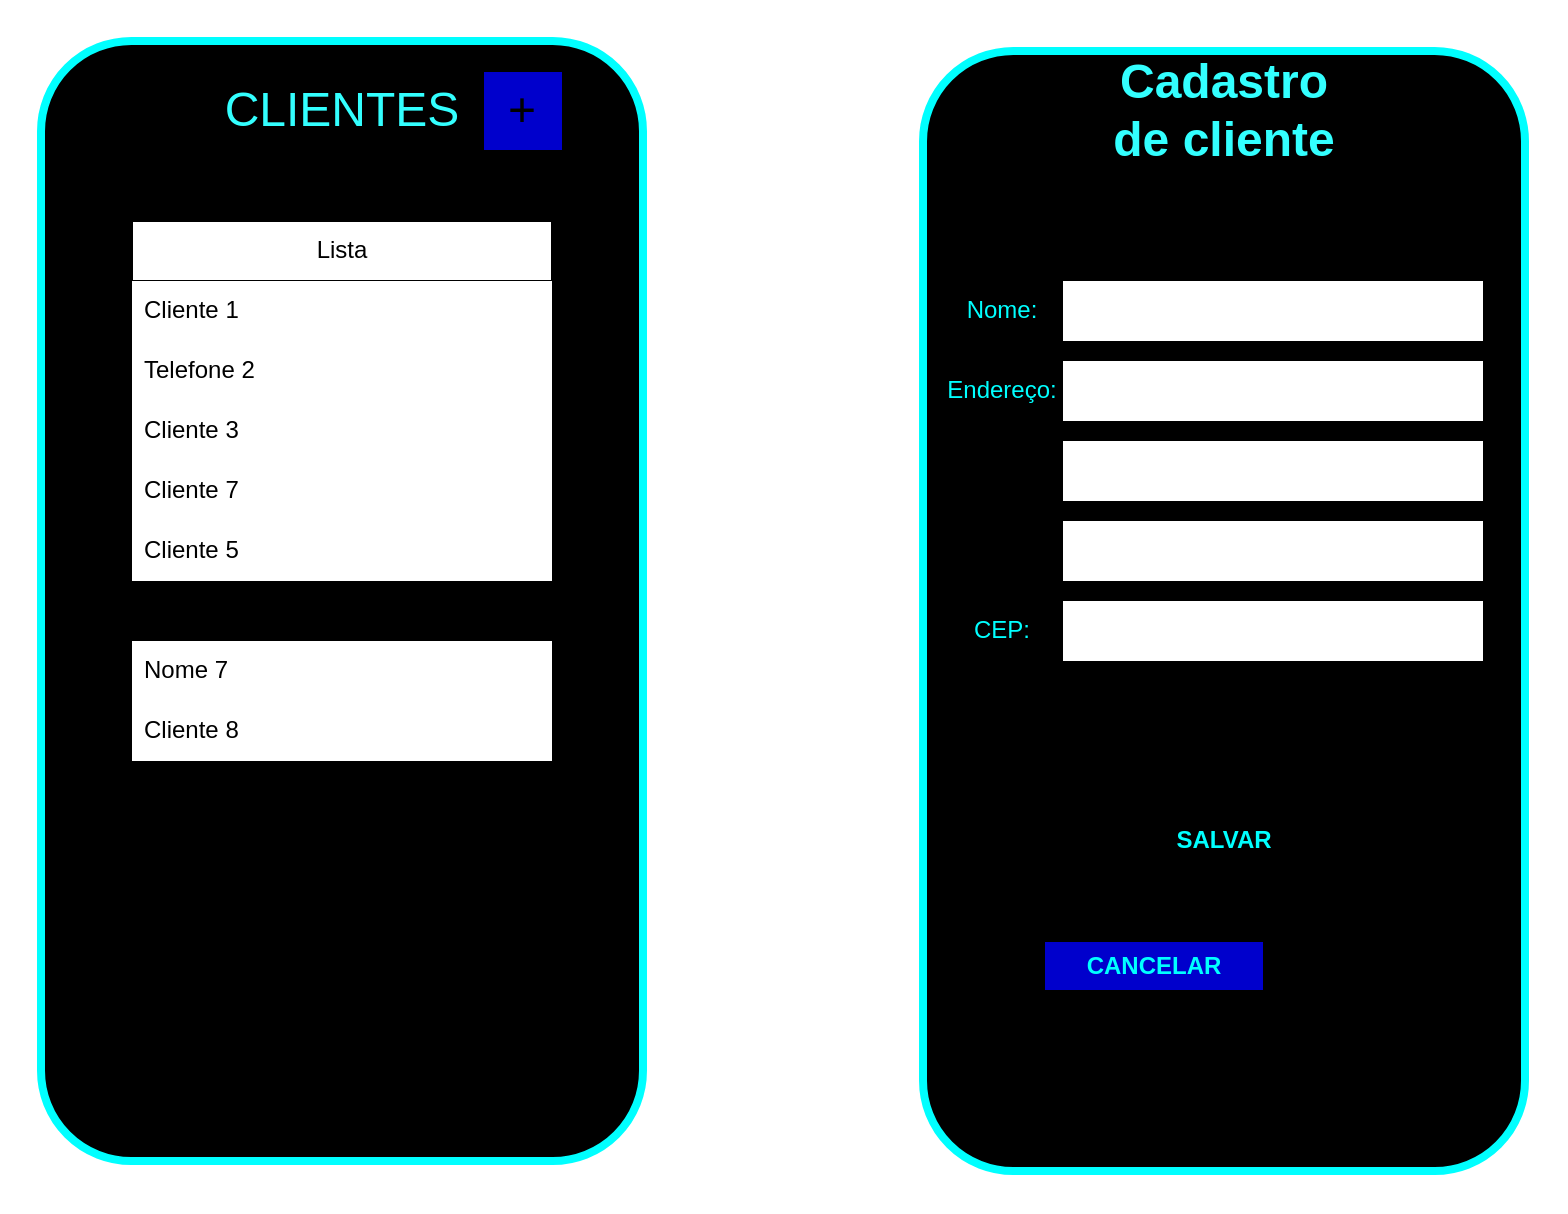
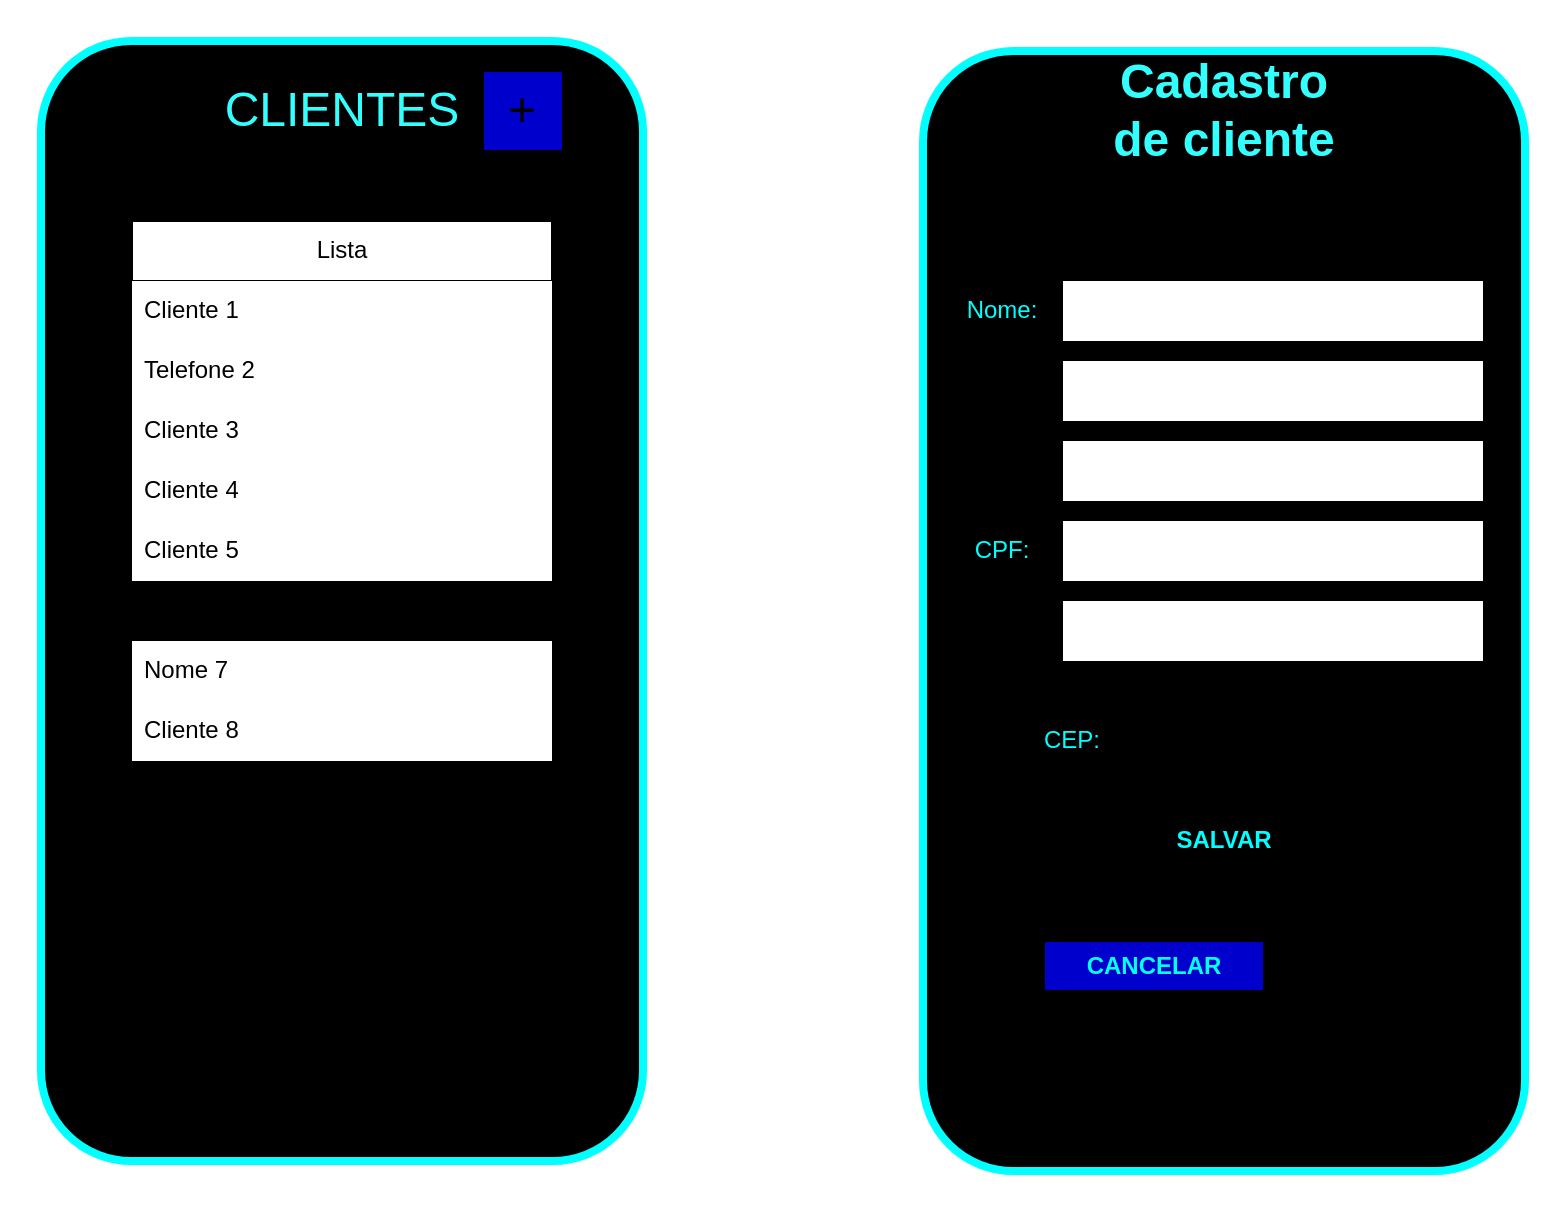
node "Endereço:": removed
node "Cliente 7": label "Cliente 7" -> "Cliente 4"
node "CPF:": added
node "CEP:": moved (1003, 631) -> (1073, 741)
